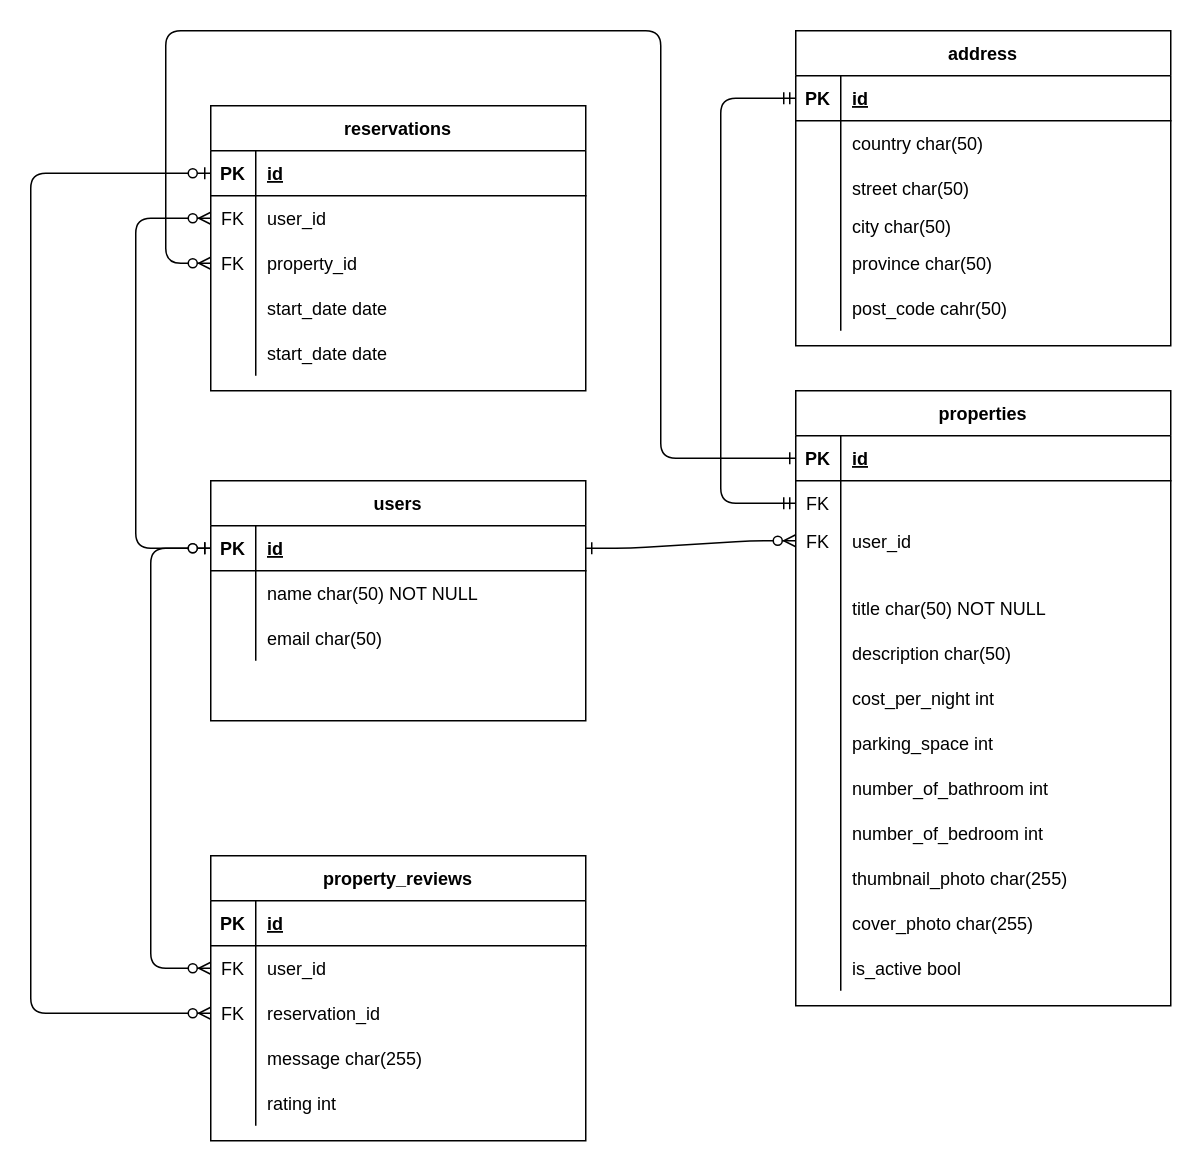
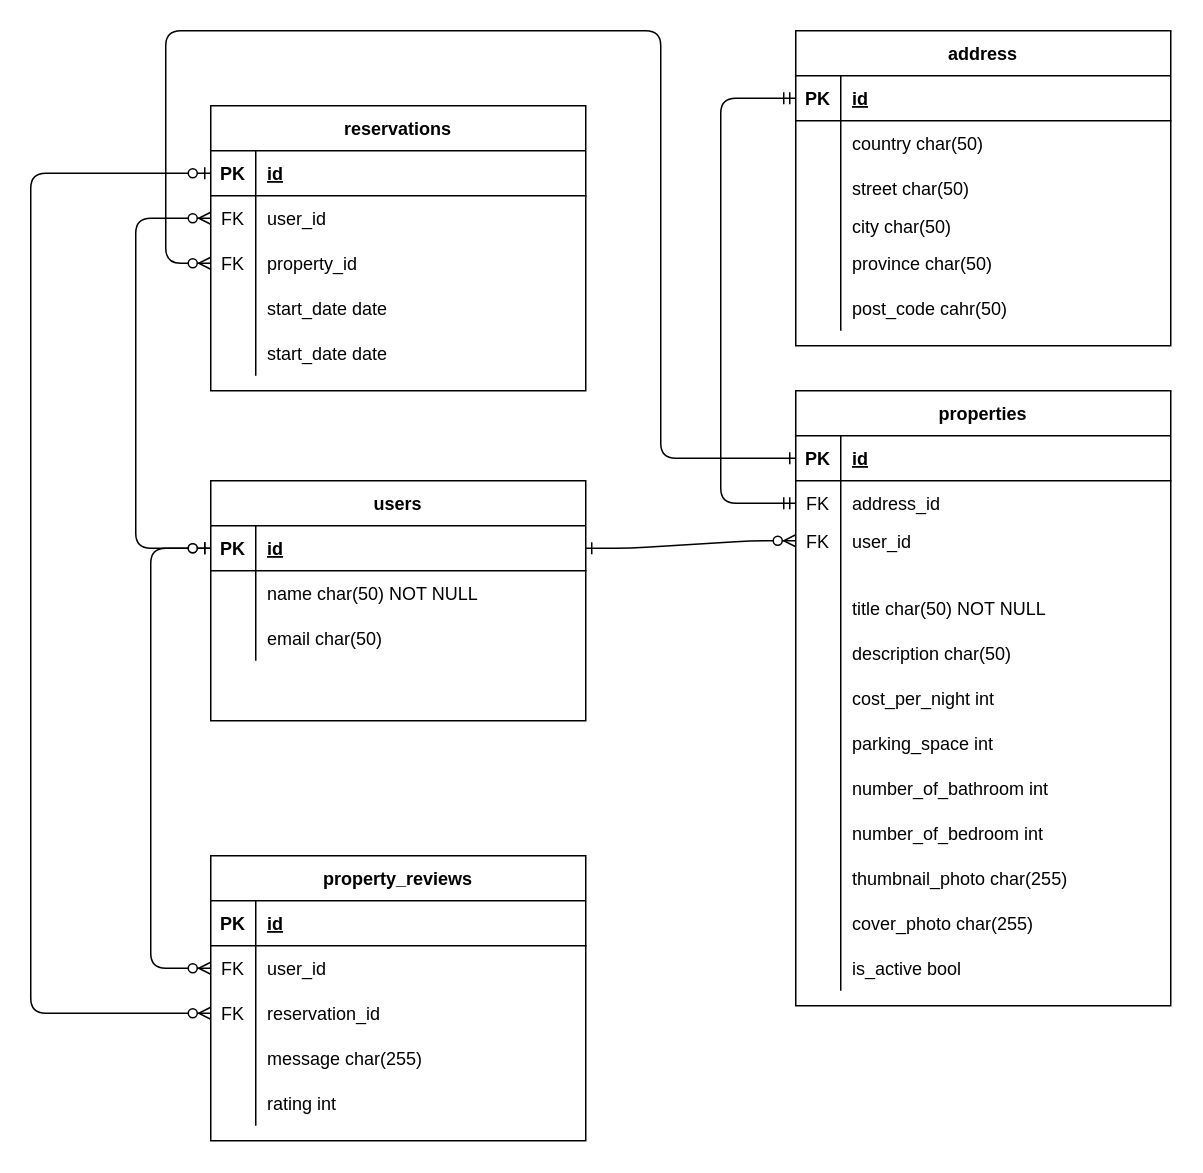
node "address_id": added
